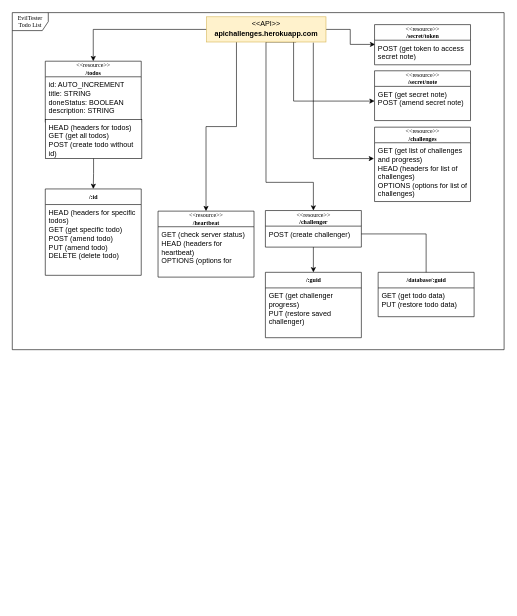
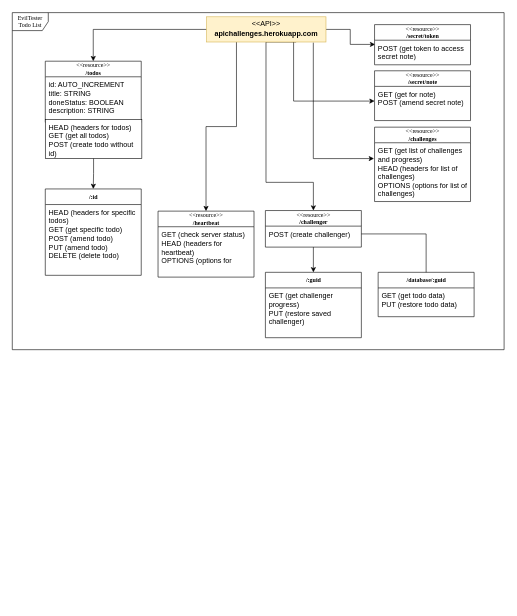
node "GET (get secret note) POST (amend secret note)": label "GET (get secret note) POST (amend secret note)" -> "GET (get for note) POST (amend secret note)"
